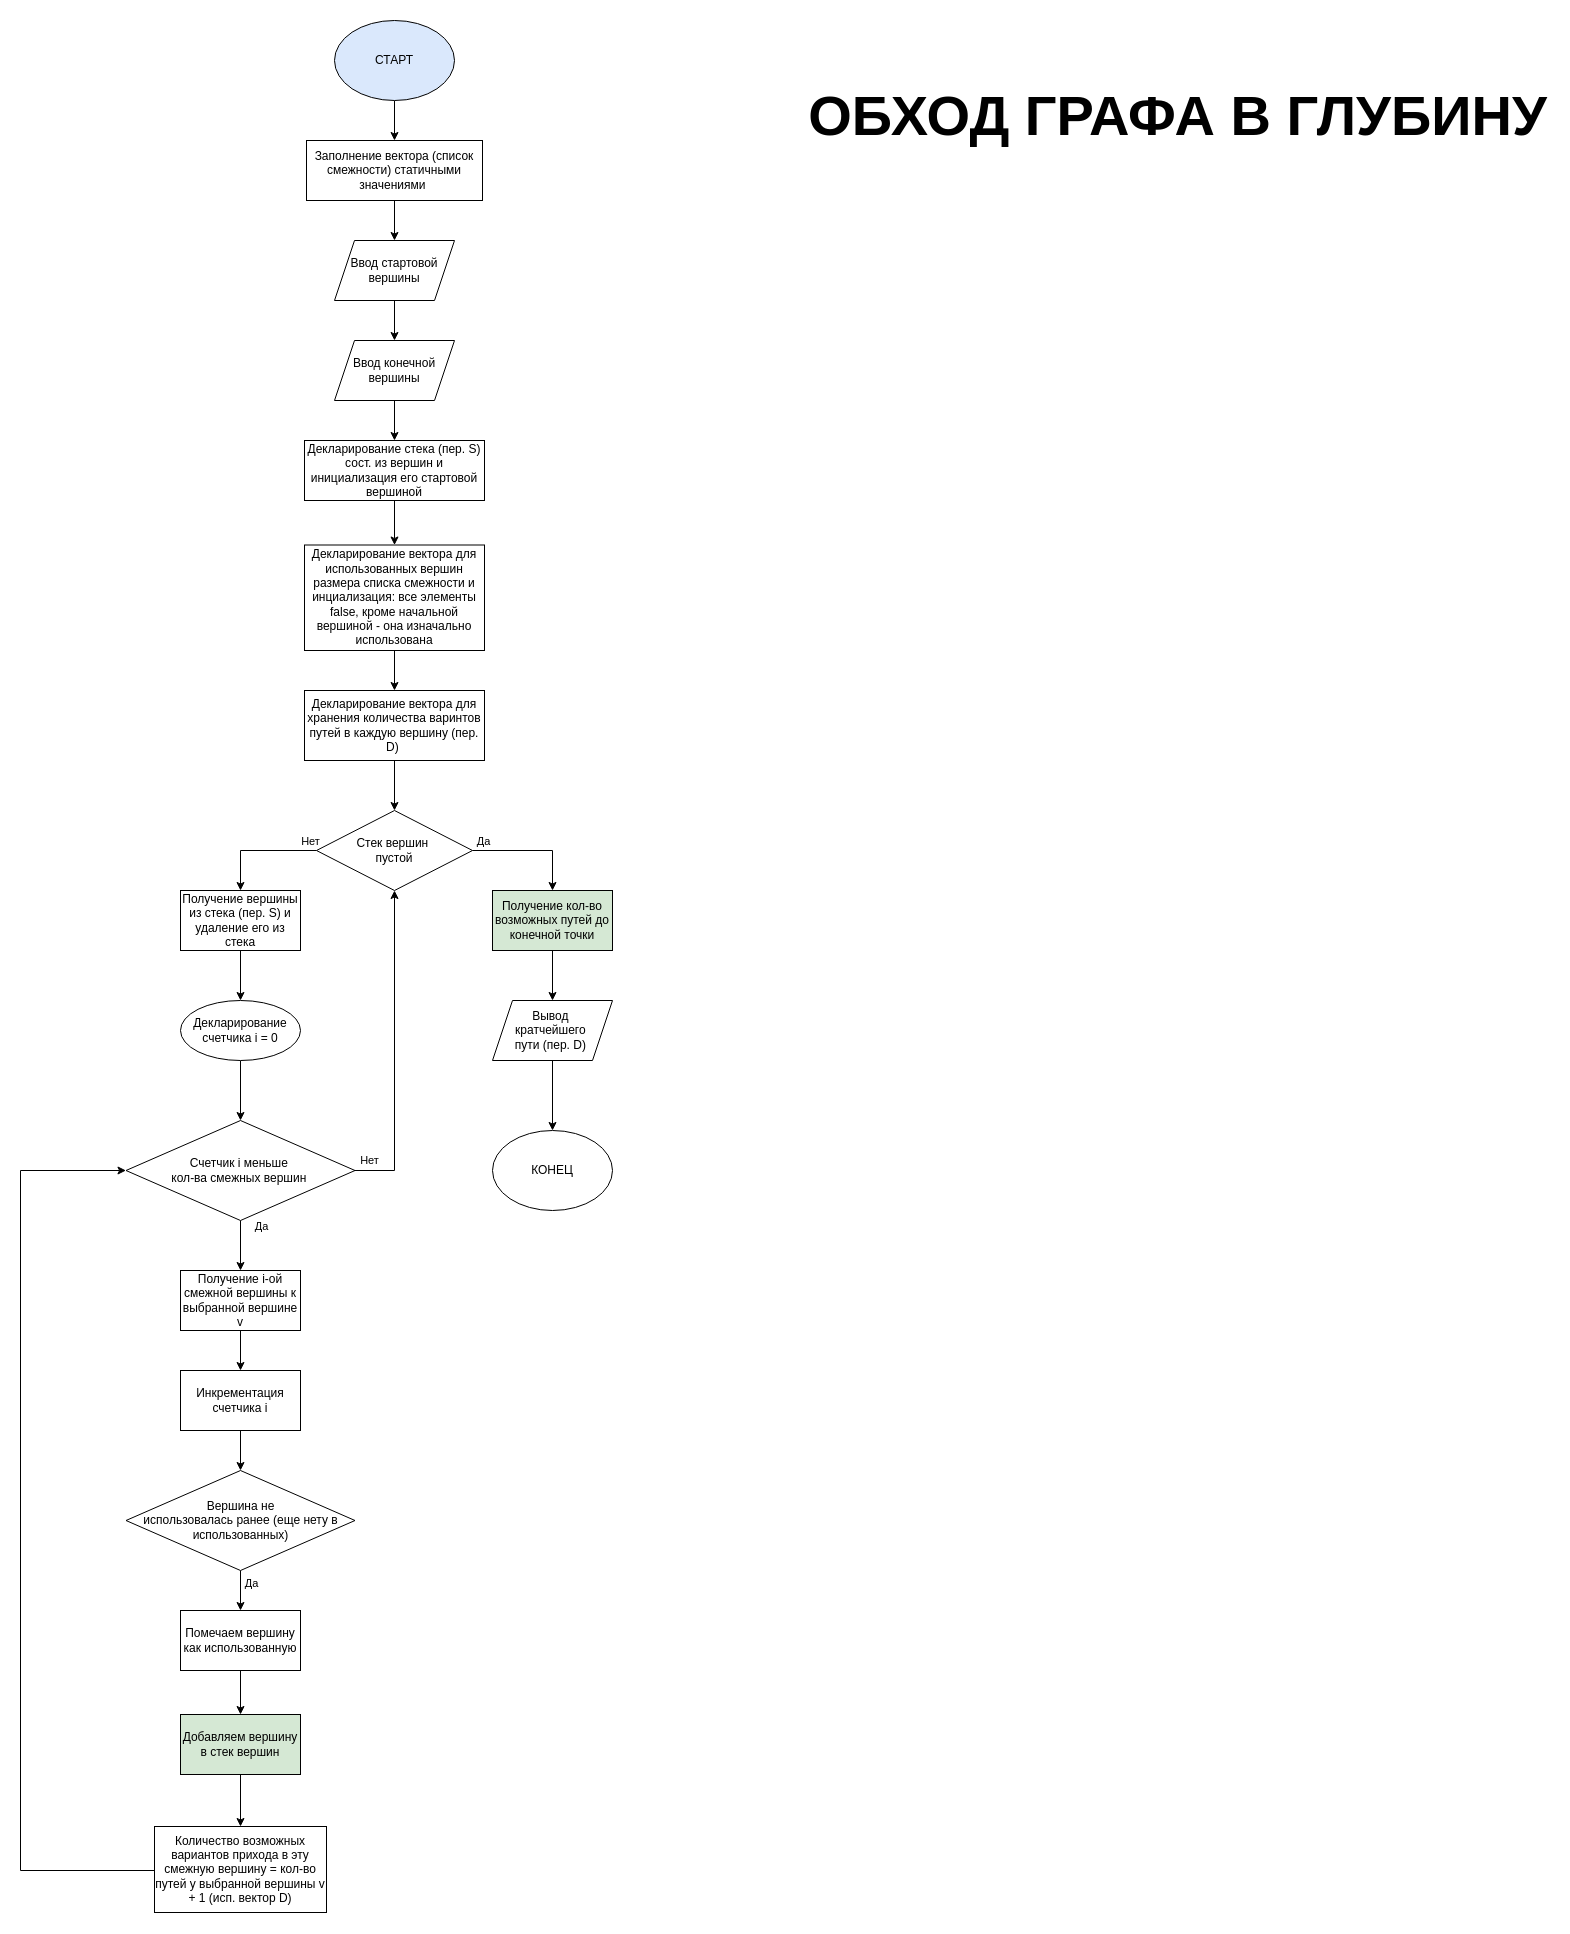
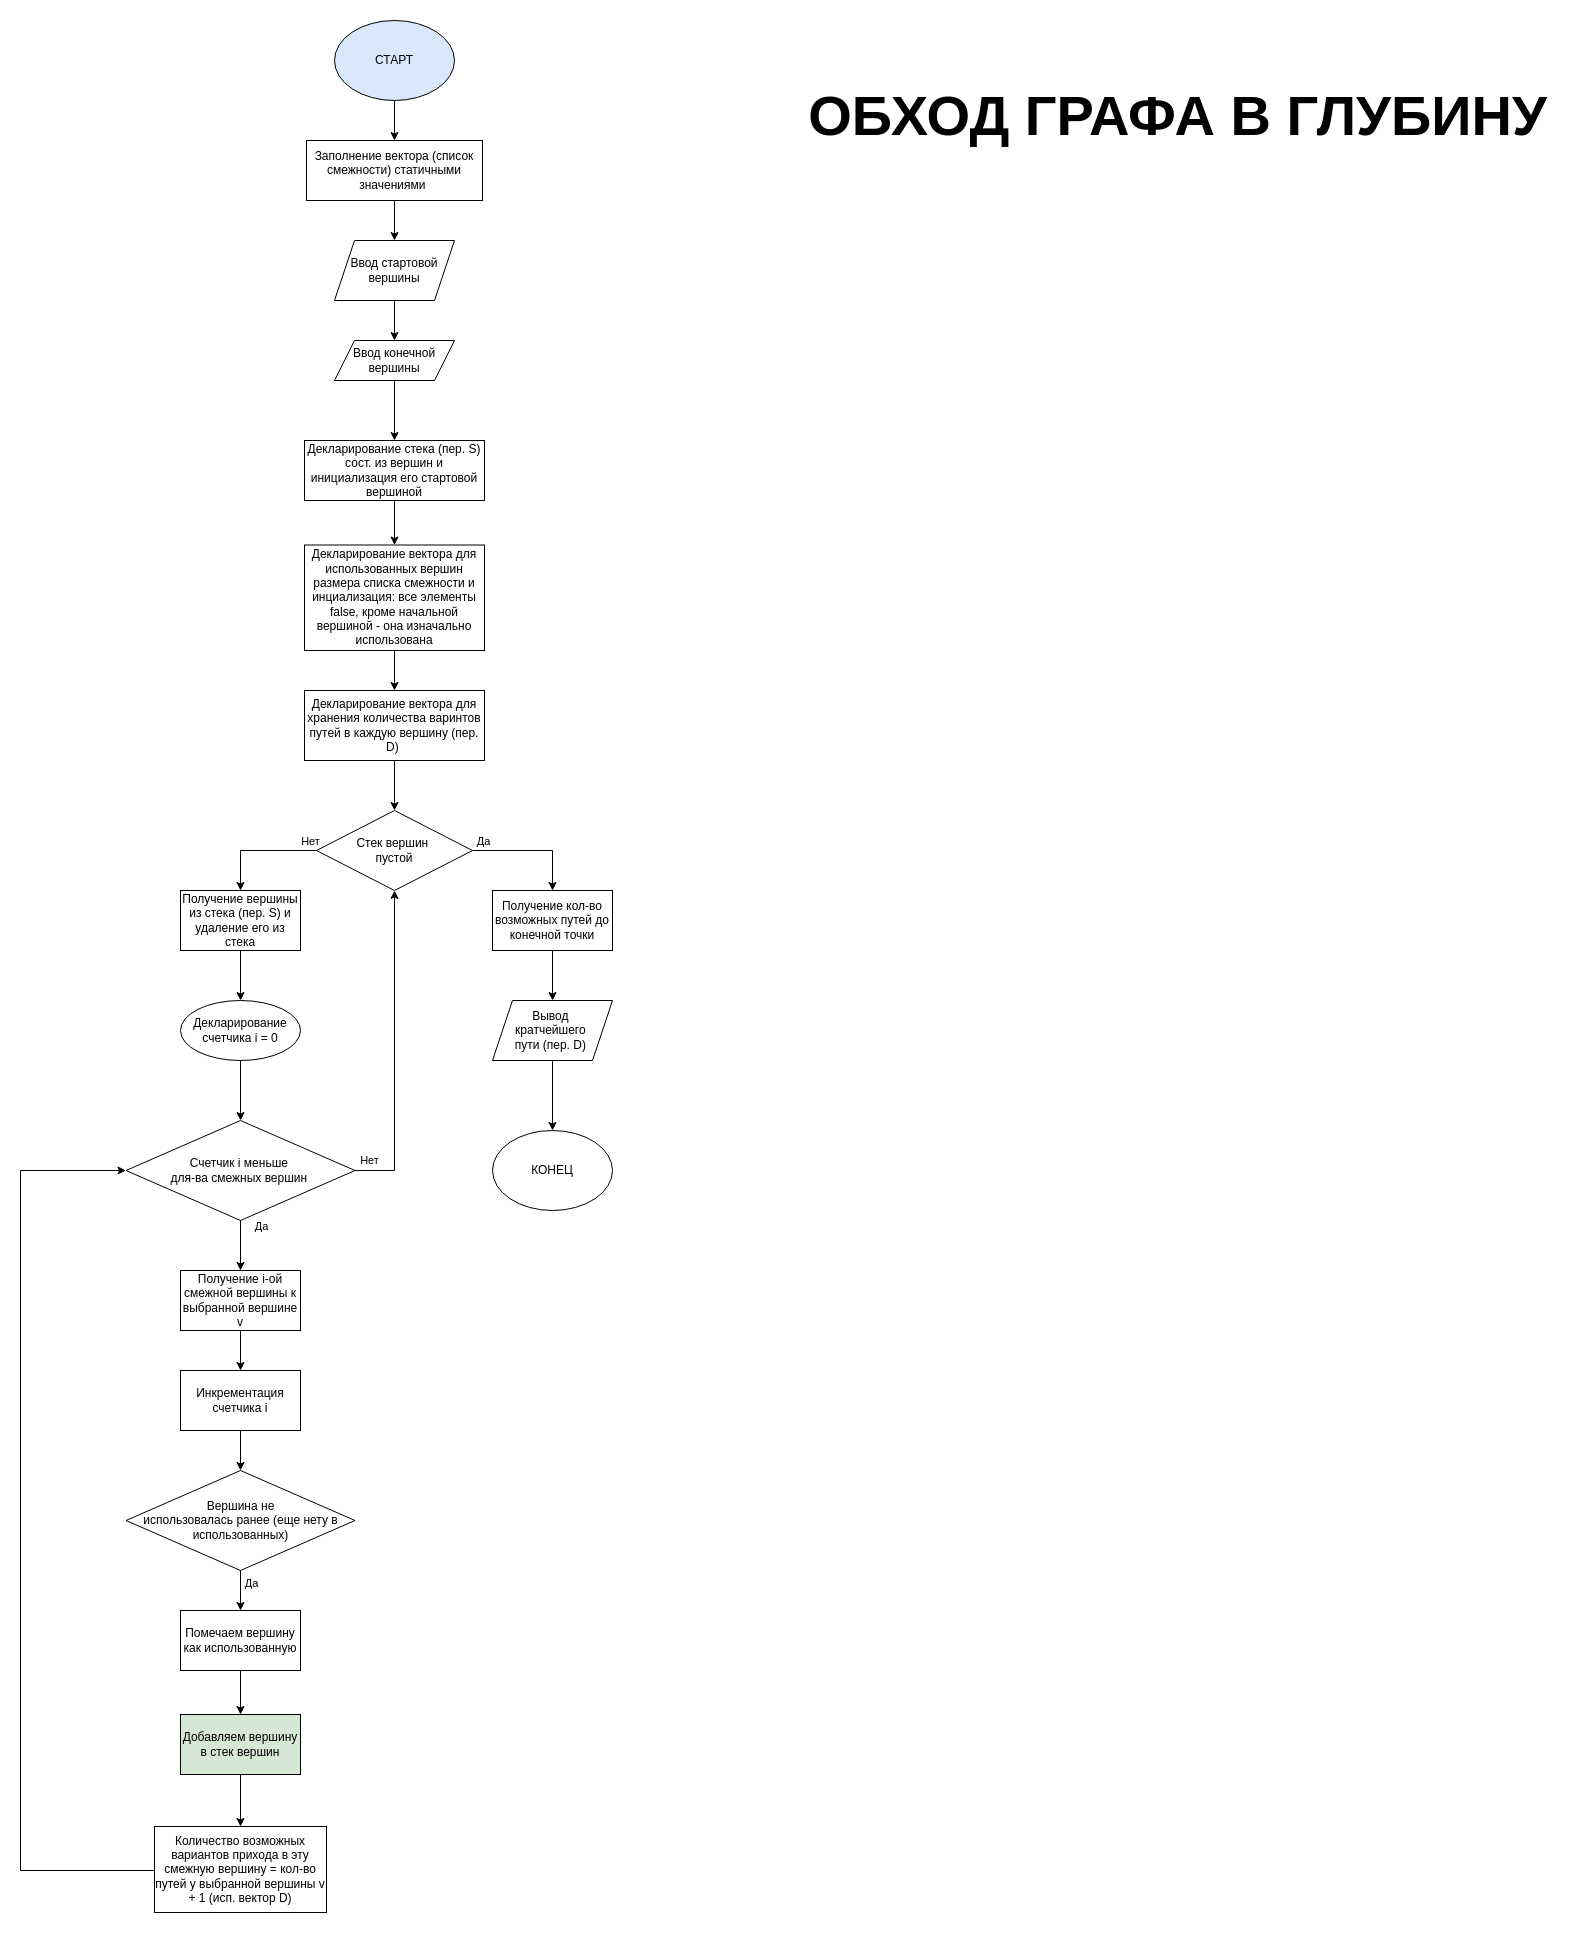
node "Ввод конечной вершины": size 120x60 -> 120x40
node "Получение кол-во возможных путей до конечной точки": fillcolor #d5e8d4 -> #ffffff
node "Счетчик i меньше кол-ва смежных вершин": label "Счетчик i меньше кол-ва смежных вершин" -> "Счетчик i меньше для-ва смежных вершин"
